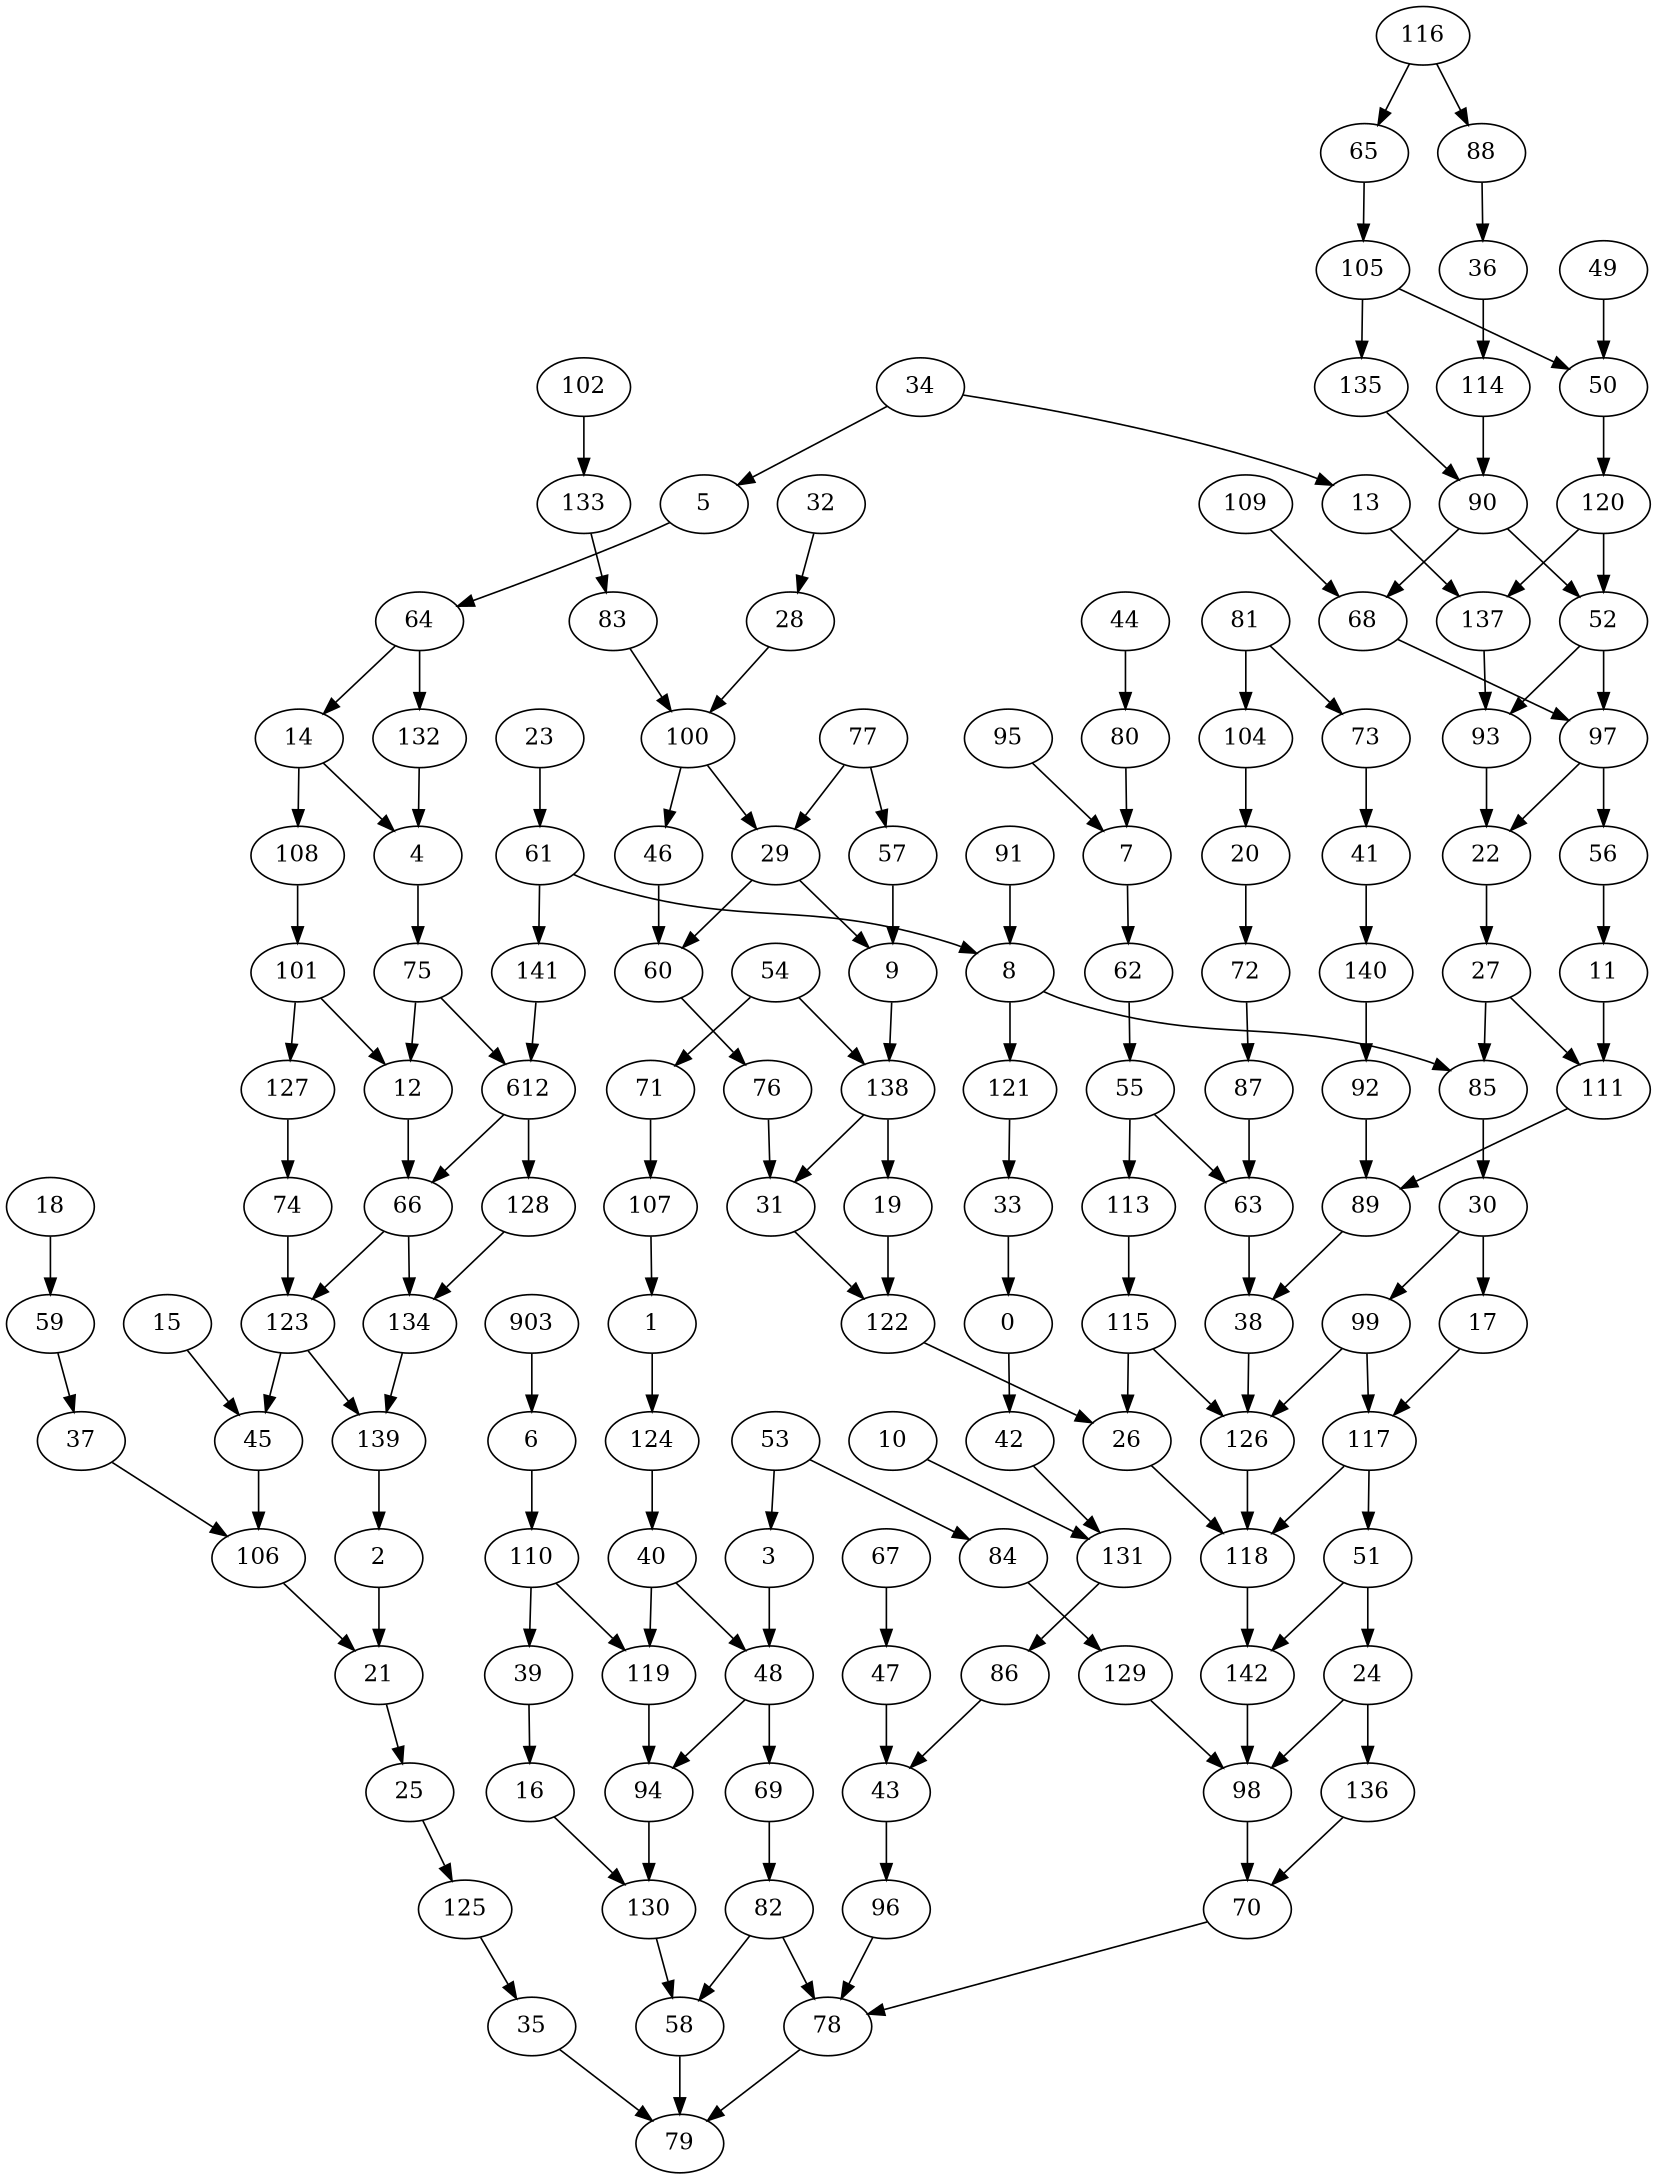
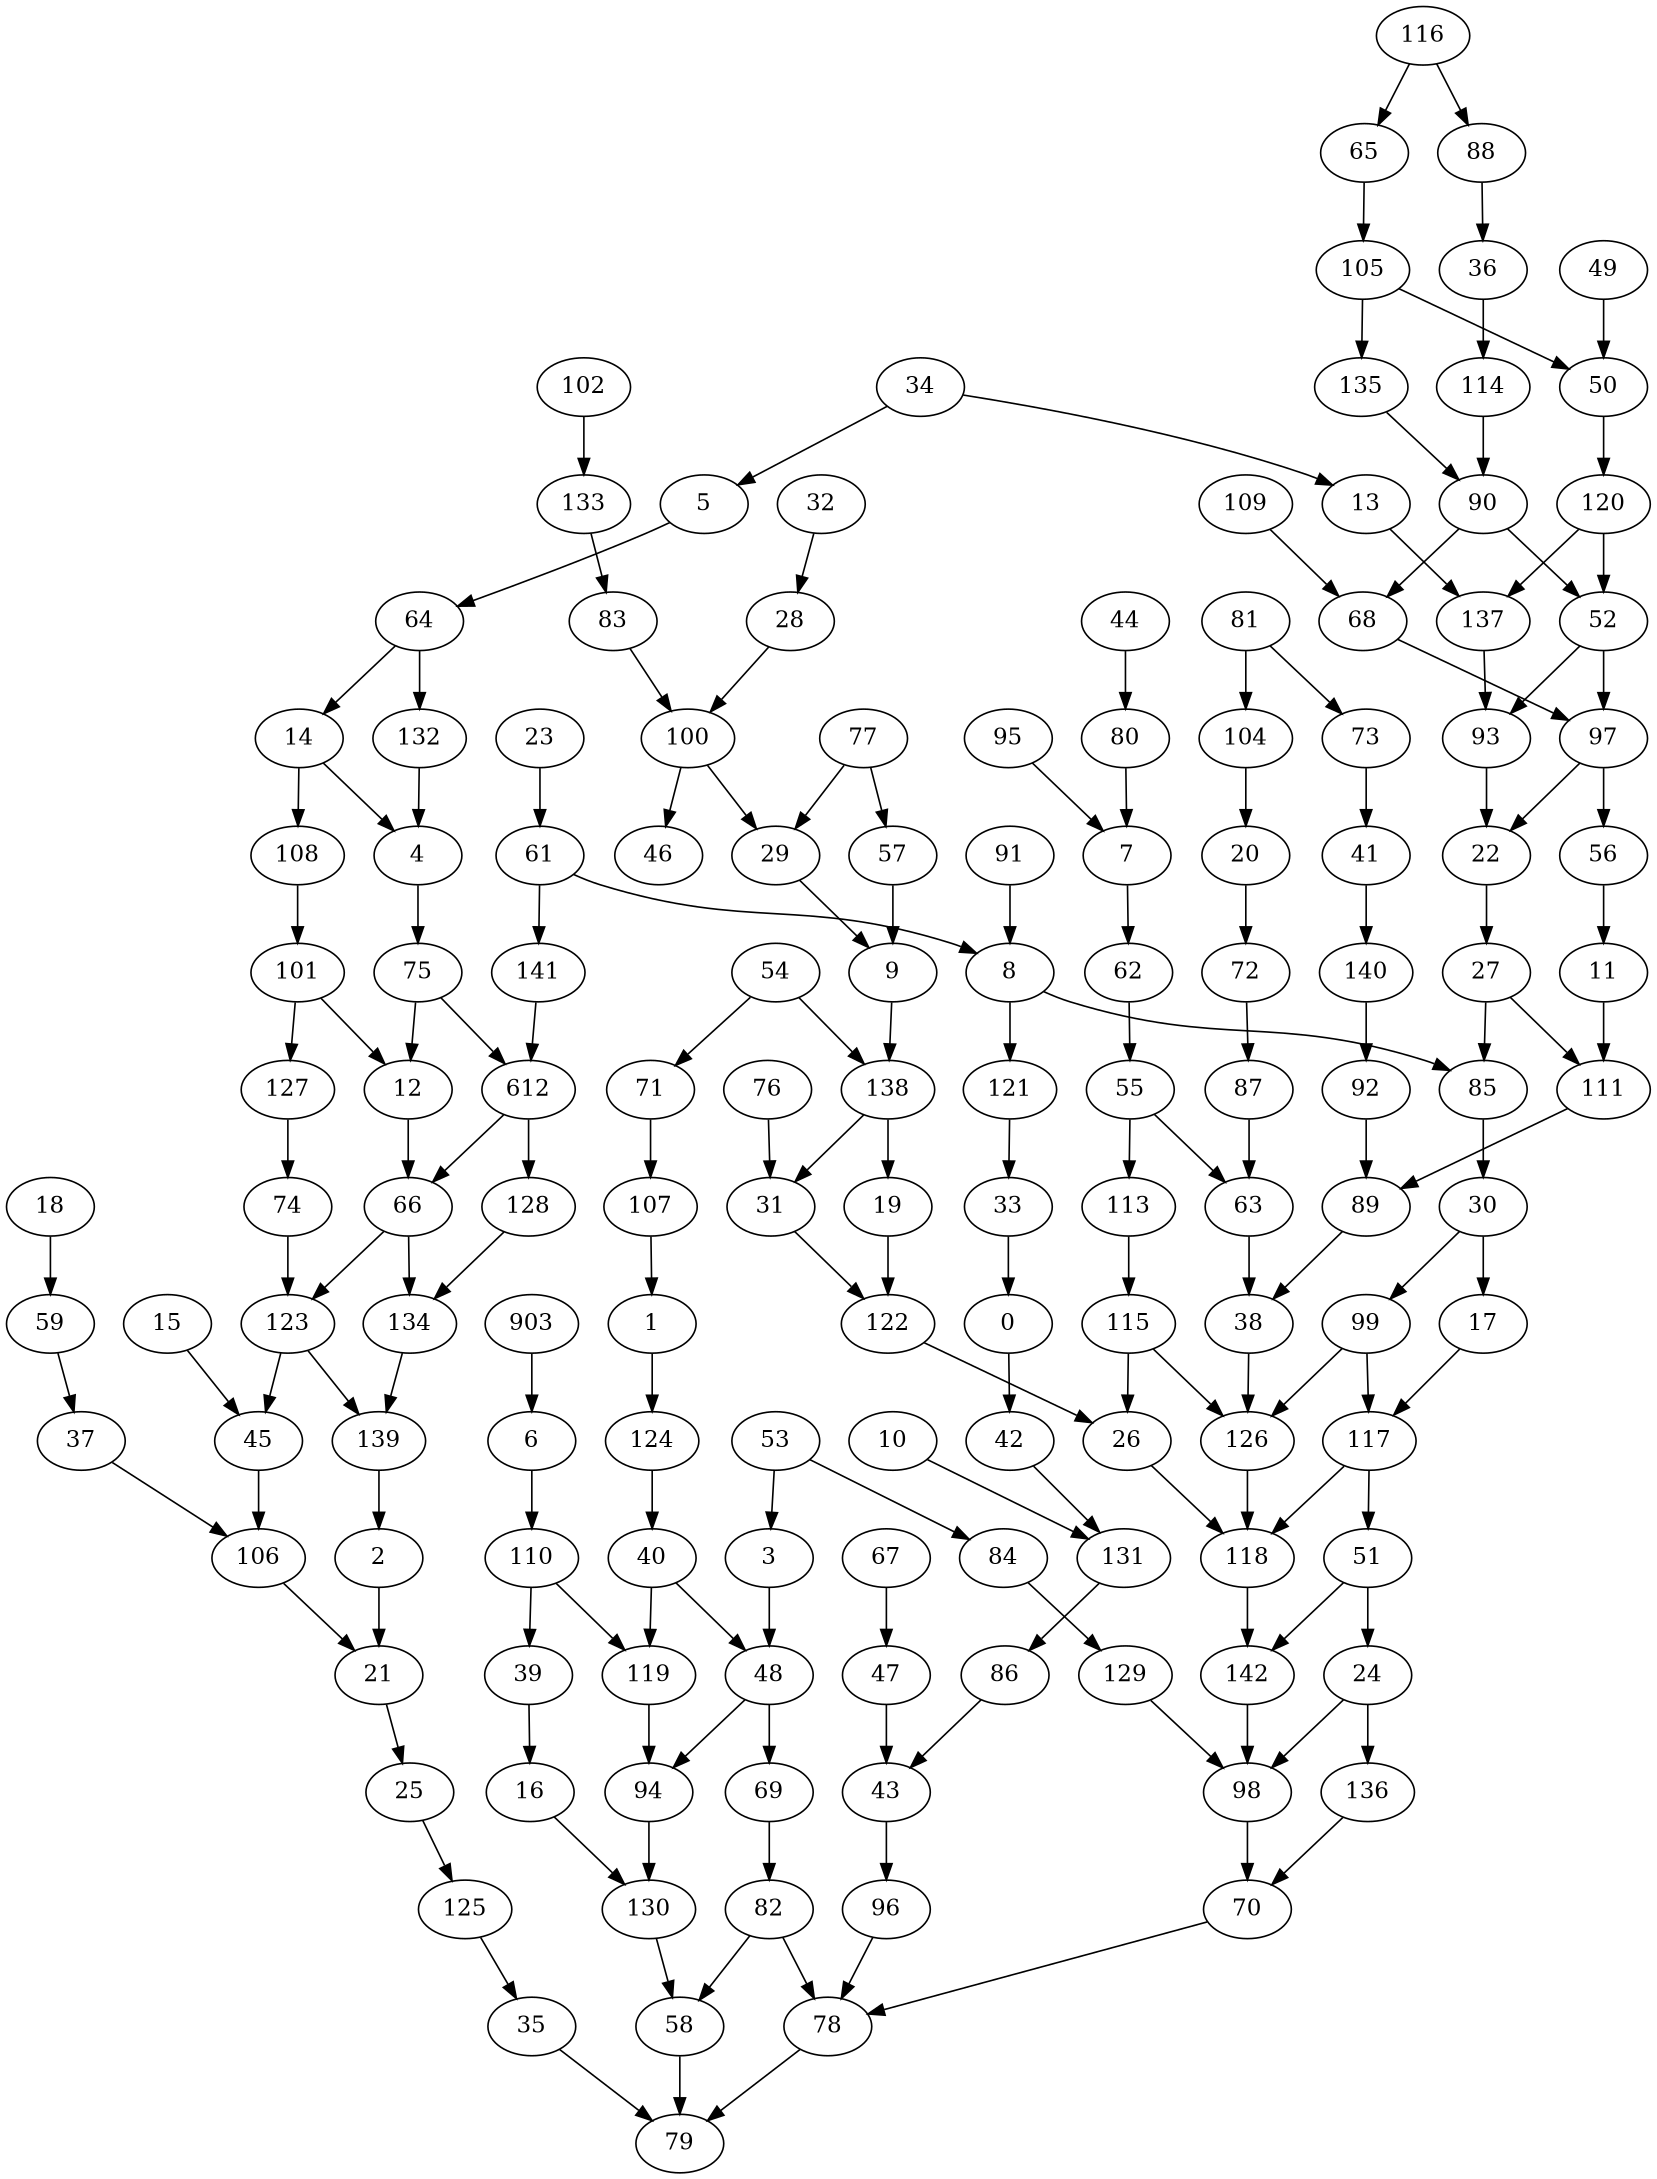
node "60": removed
